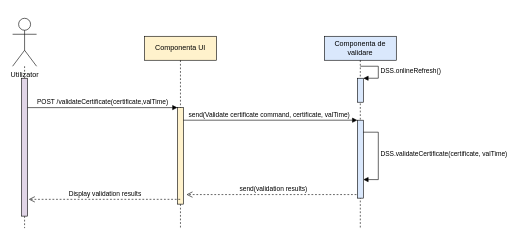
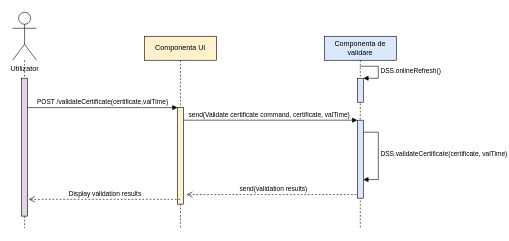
node "Utilizator": moved (24, 42) -> (24, 36)
